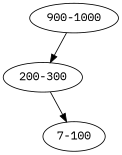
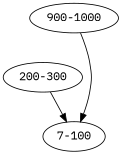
edge "900-1000" -> "200-300": now "900-1000" -> "7-100"
